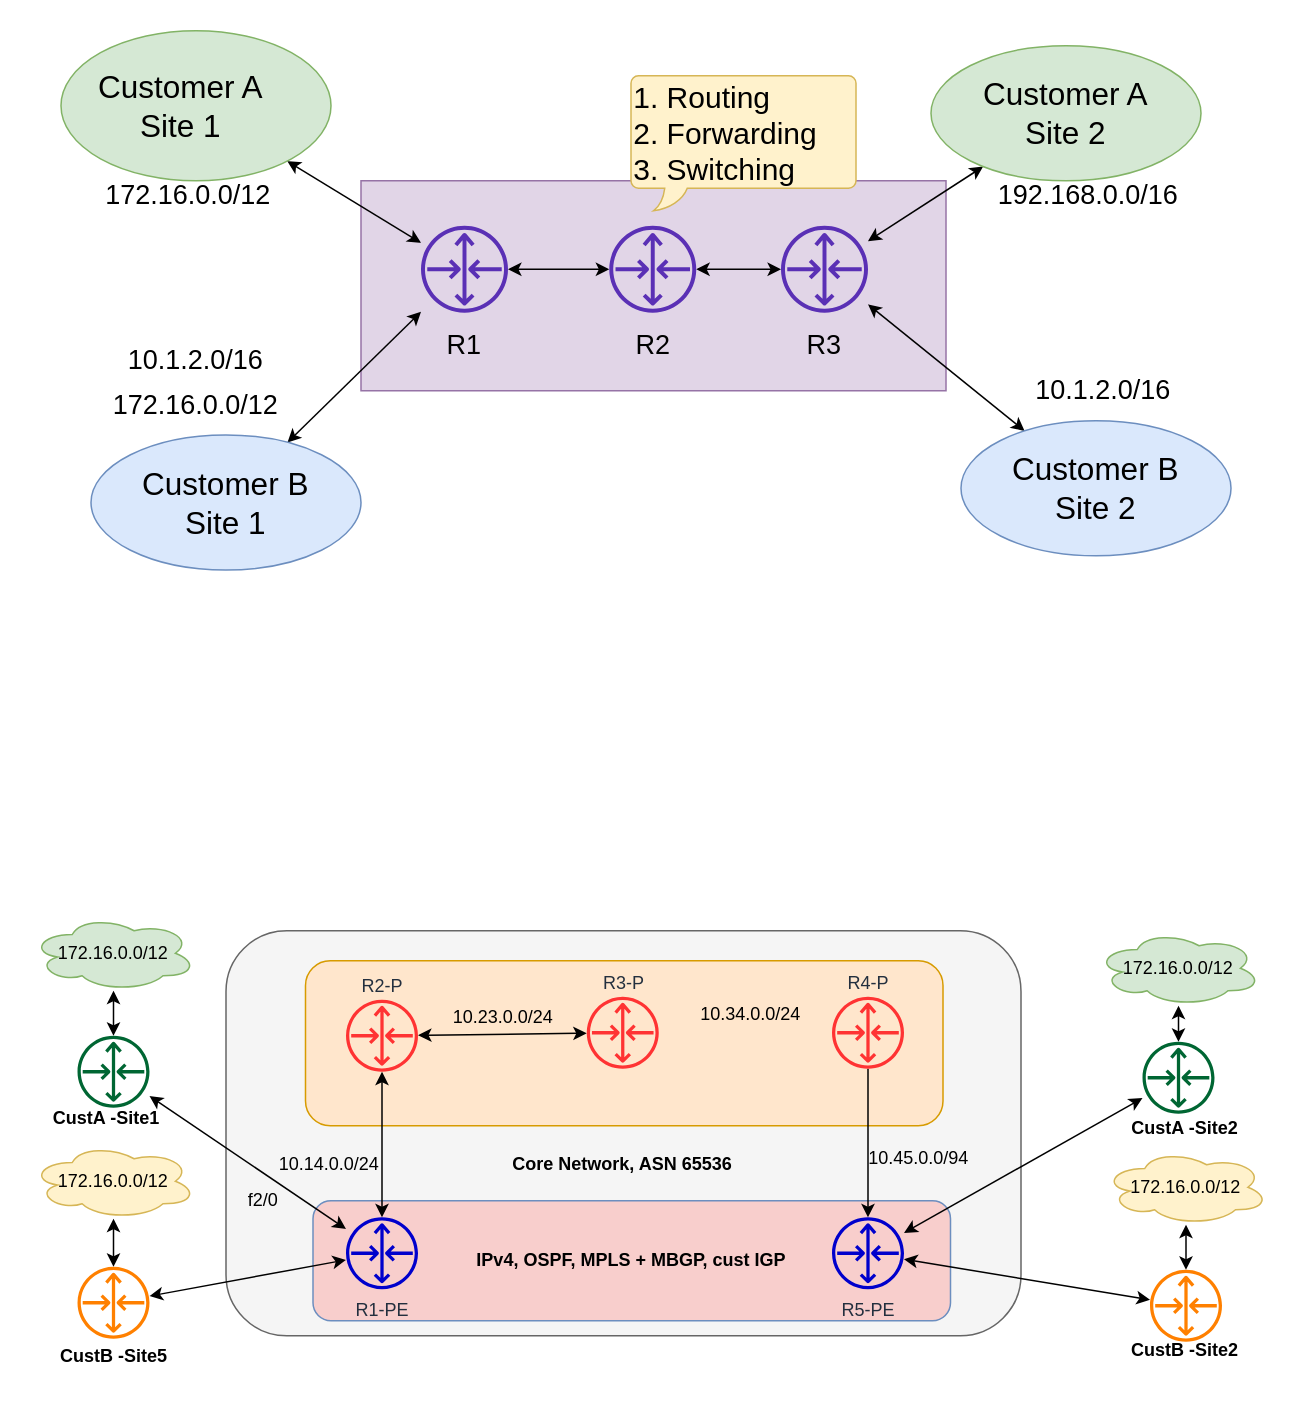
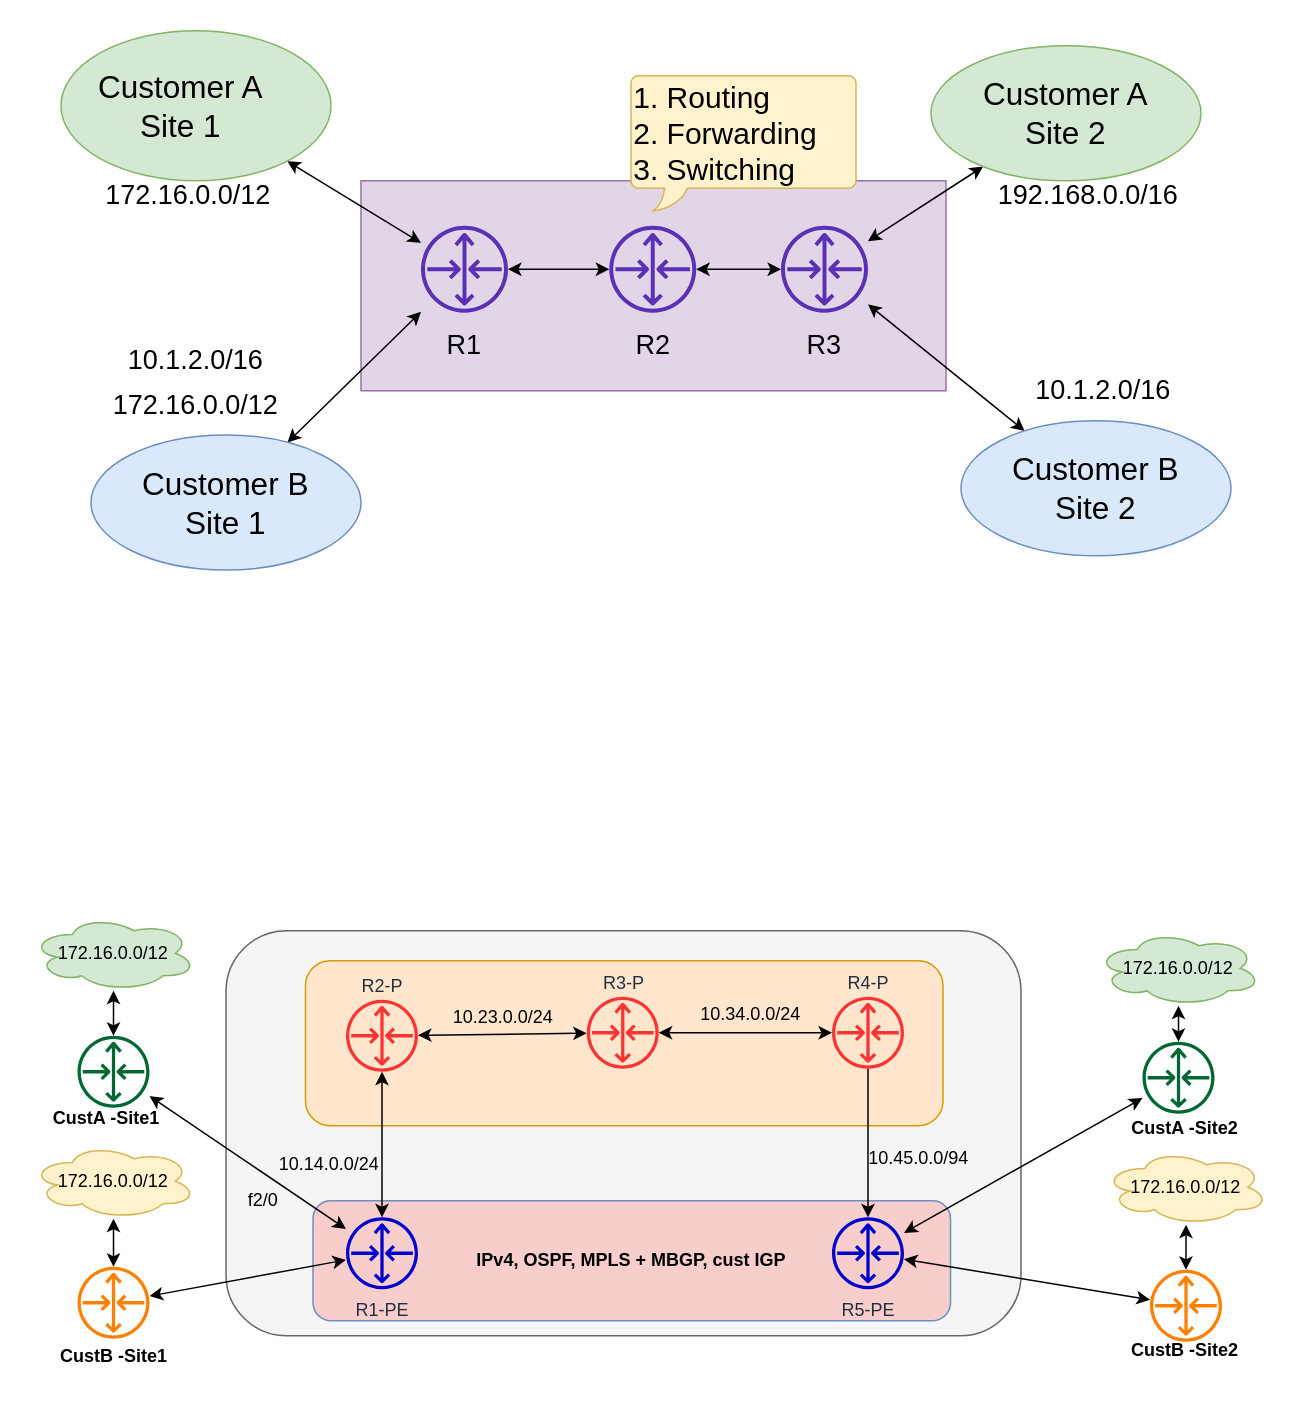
edge "R3-P" -- "R4-P": added
node "Core Network, ASN 65536": removed
node "CustB -Site5": label "CustB -Site5" -> "CustB -Site1"
